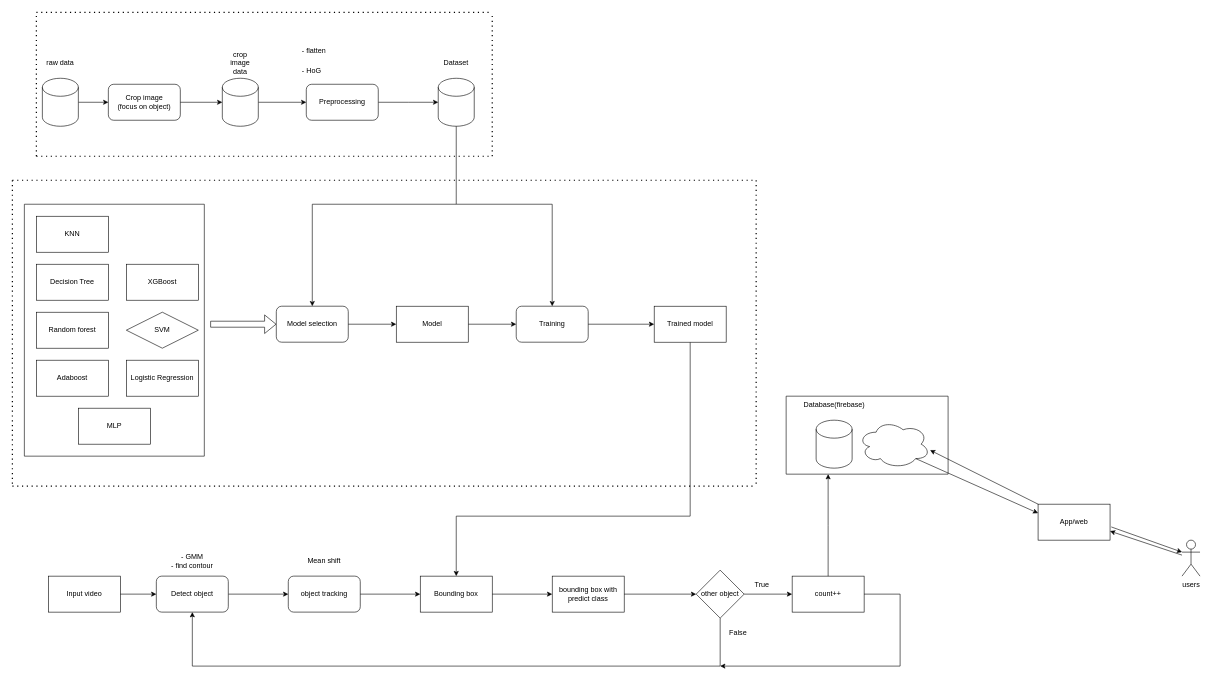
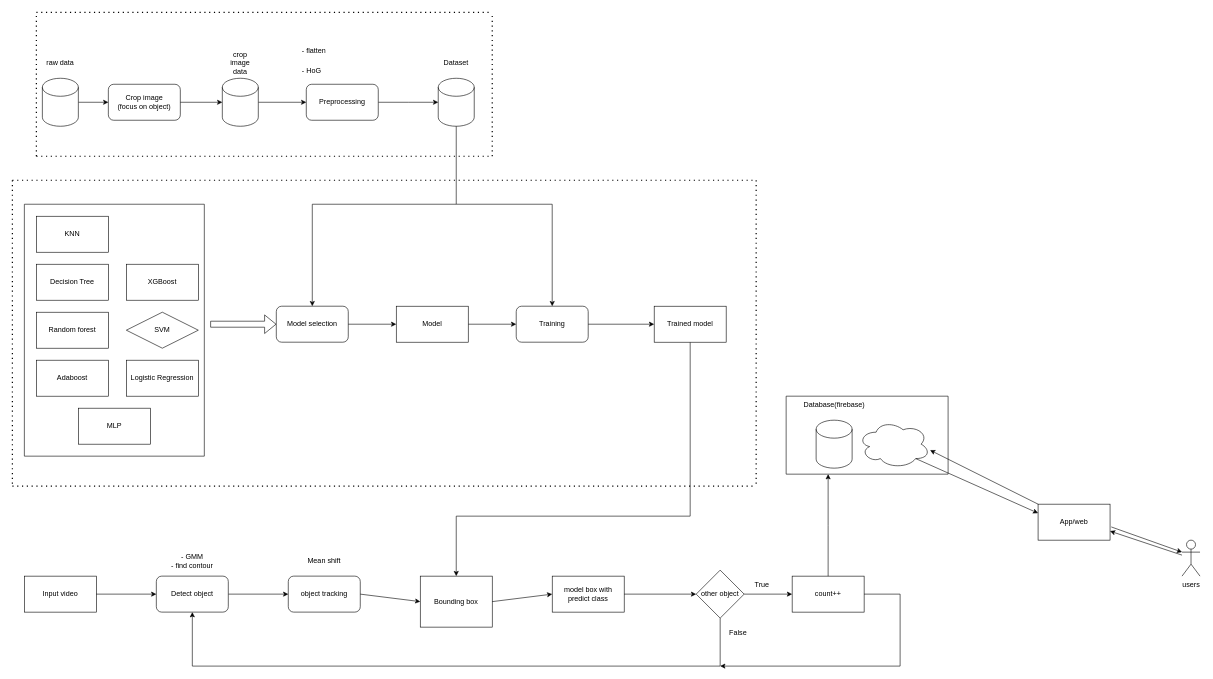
node "Input video": moved (84, 594) -> (60, 594)
node "Bounding box": size 72x36 -> 72x51
node "bounding box with predict class": label "bounding box with predict class" -> "model box with predict class"
